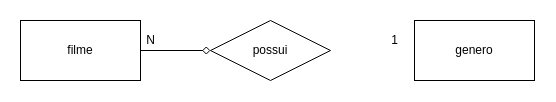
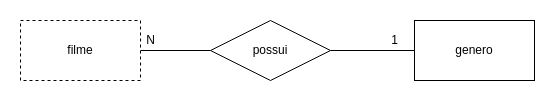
node "filme": style solid -> dashed
edge "filme" -> "possui": arrowhead diamond -> none
edge "possui" -- "genero": added
